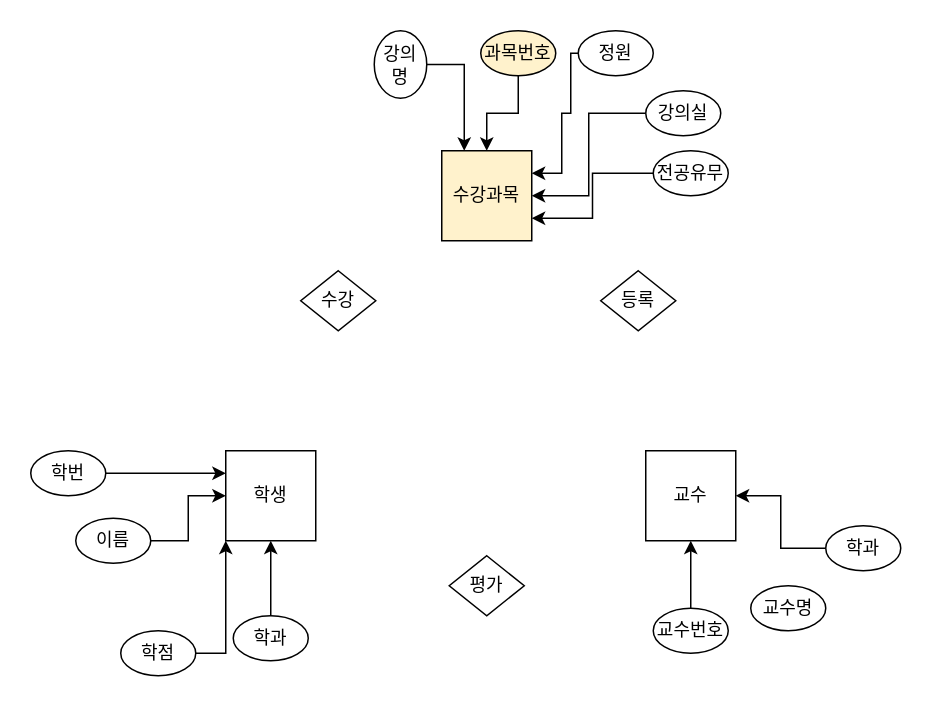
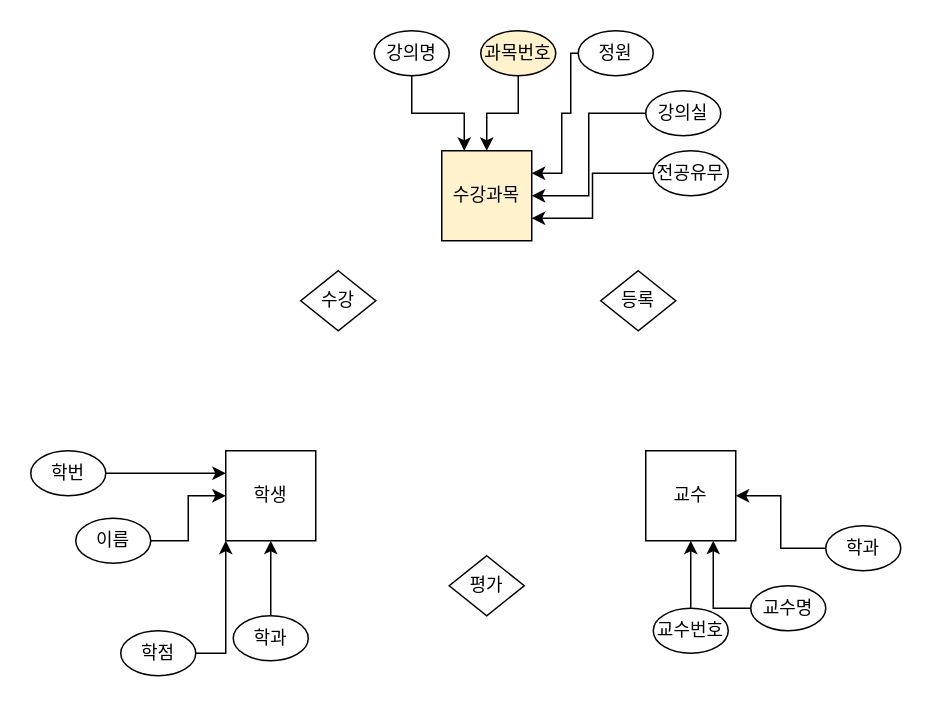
node "강의명": size 53x68 -> 75x45
edge "교수명" -> "교수": added
